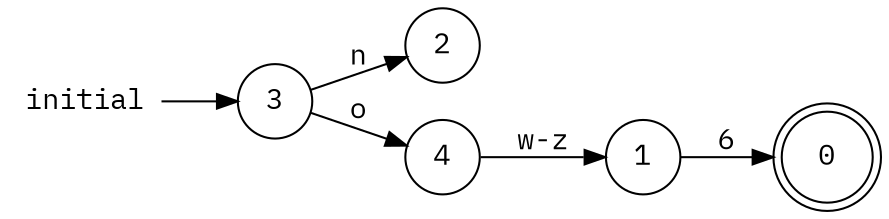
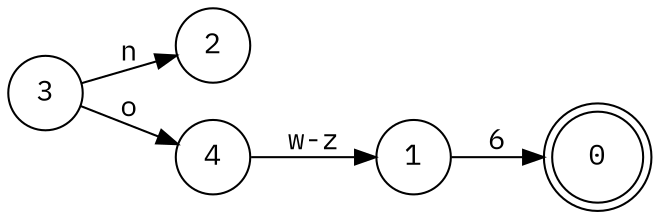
node "initial": removed
